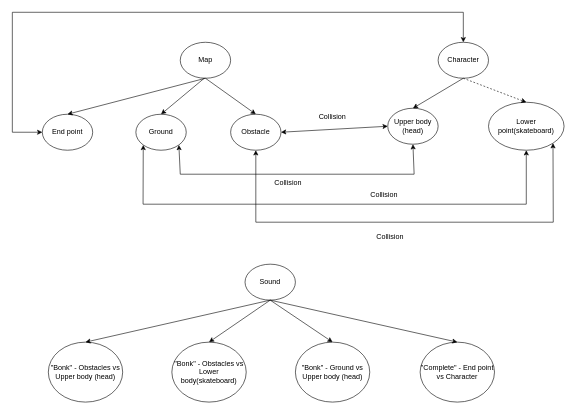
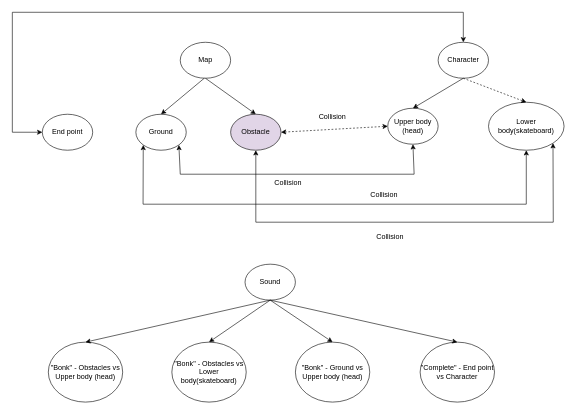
edge "Map" -> "End point": removed
node "Lower point(skateboard)": label "Lower point(skateboard)" -> "Lower body(skateboard)"
edge "Upper body (head)" -- "Obstacle": style solid -> dashed
node "Obstacle": fillcolor #ffffff -> #e1d5e7
